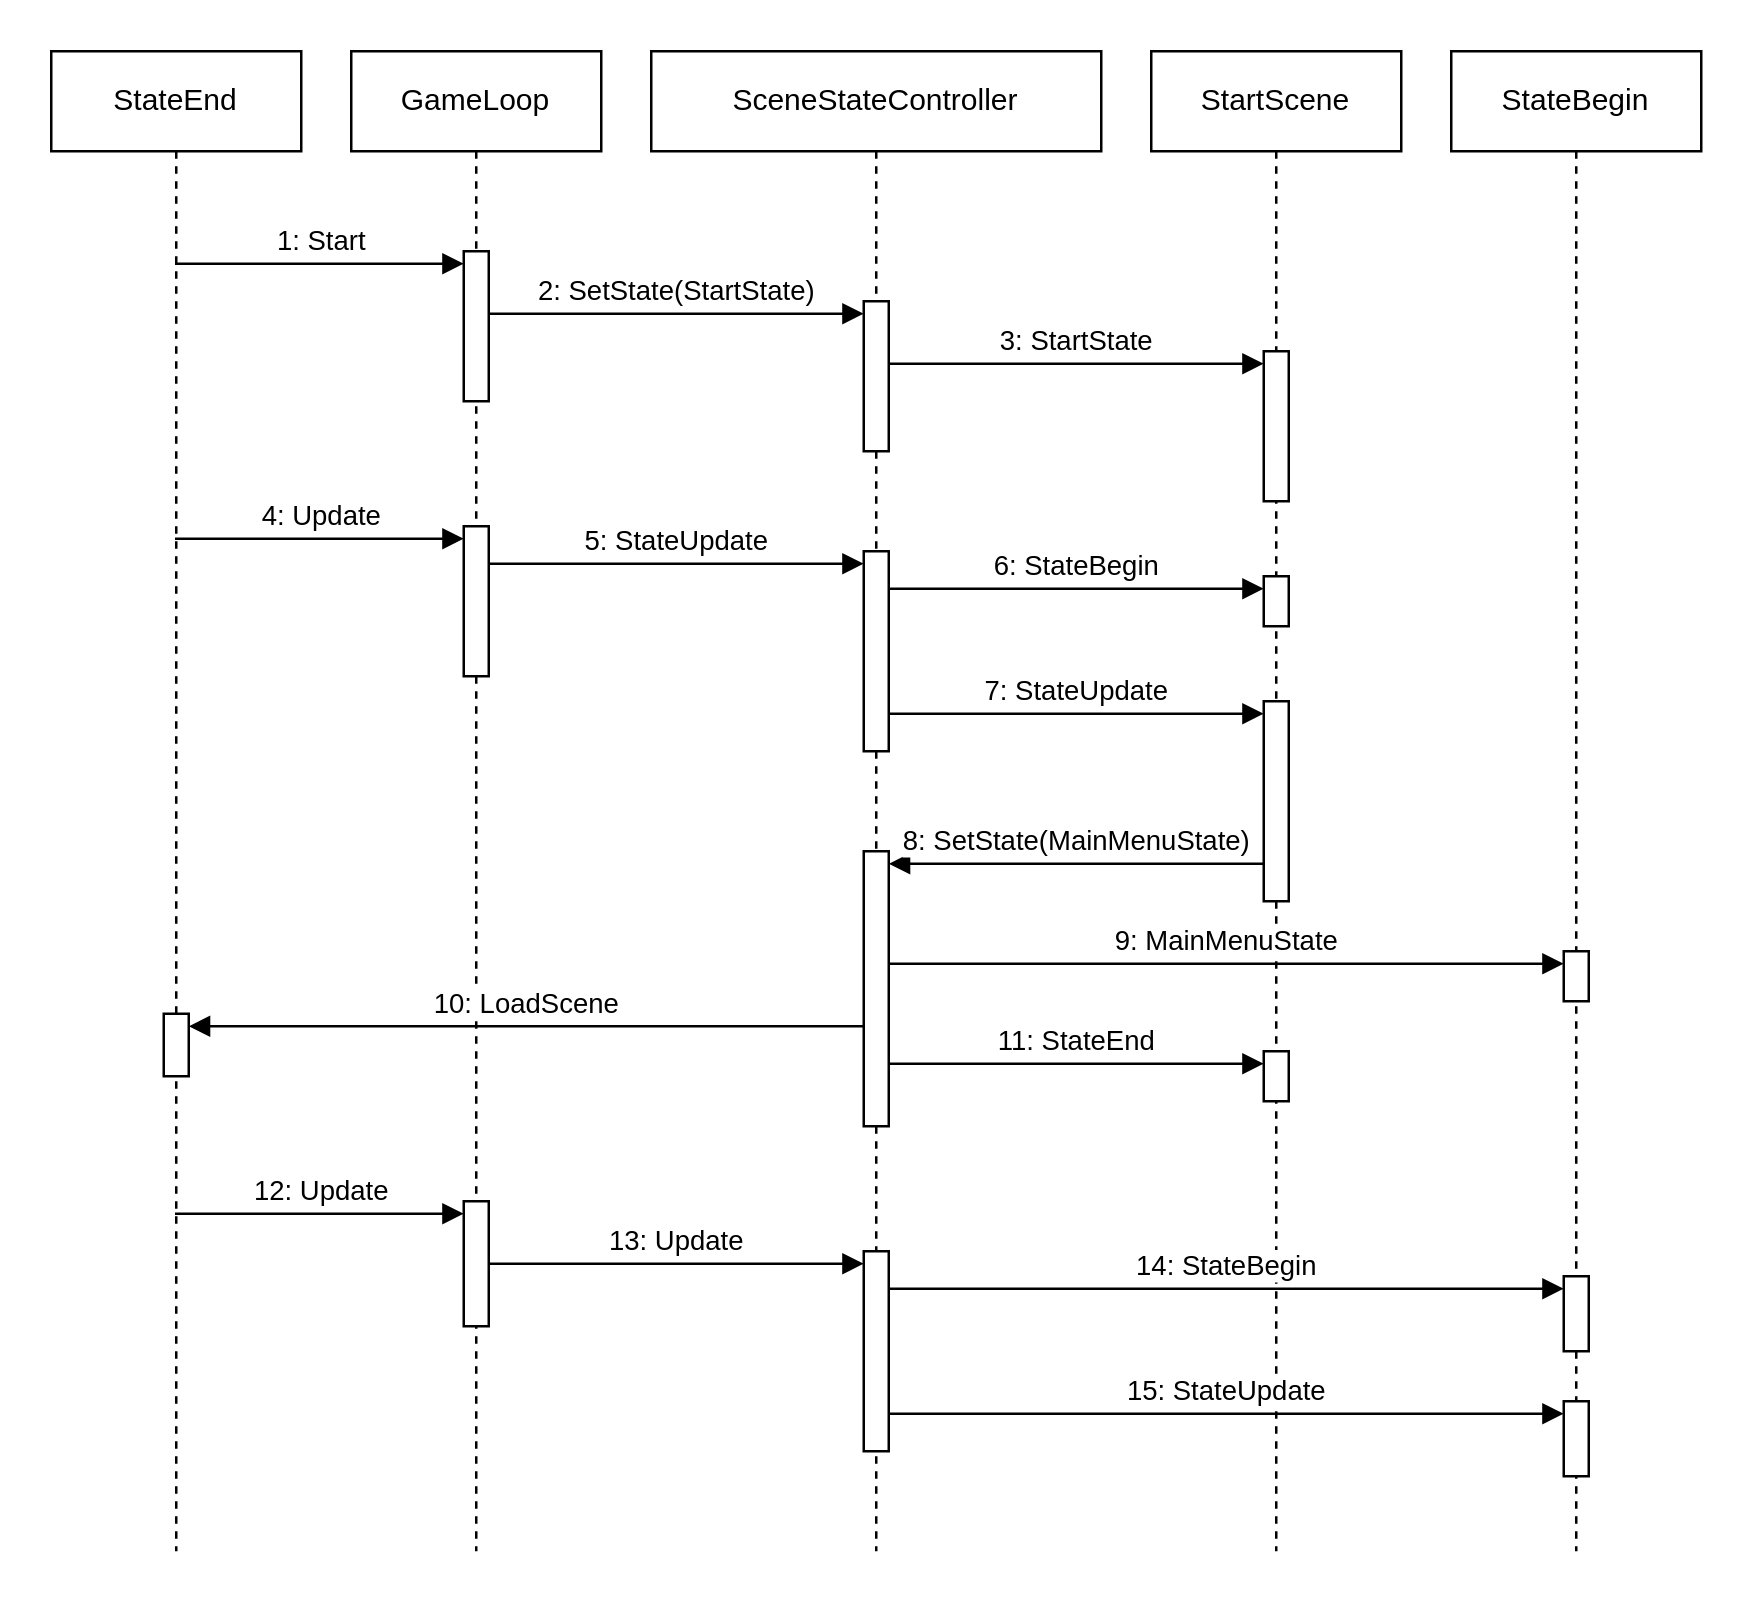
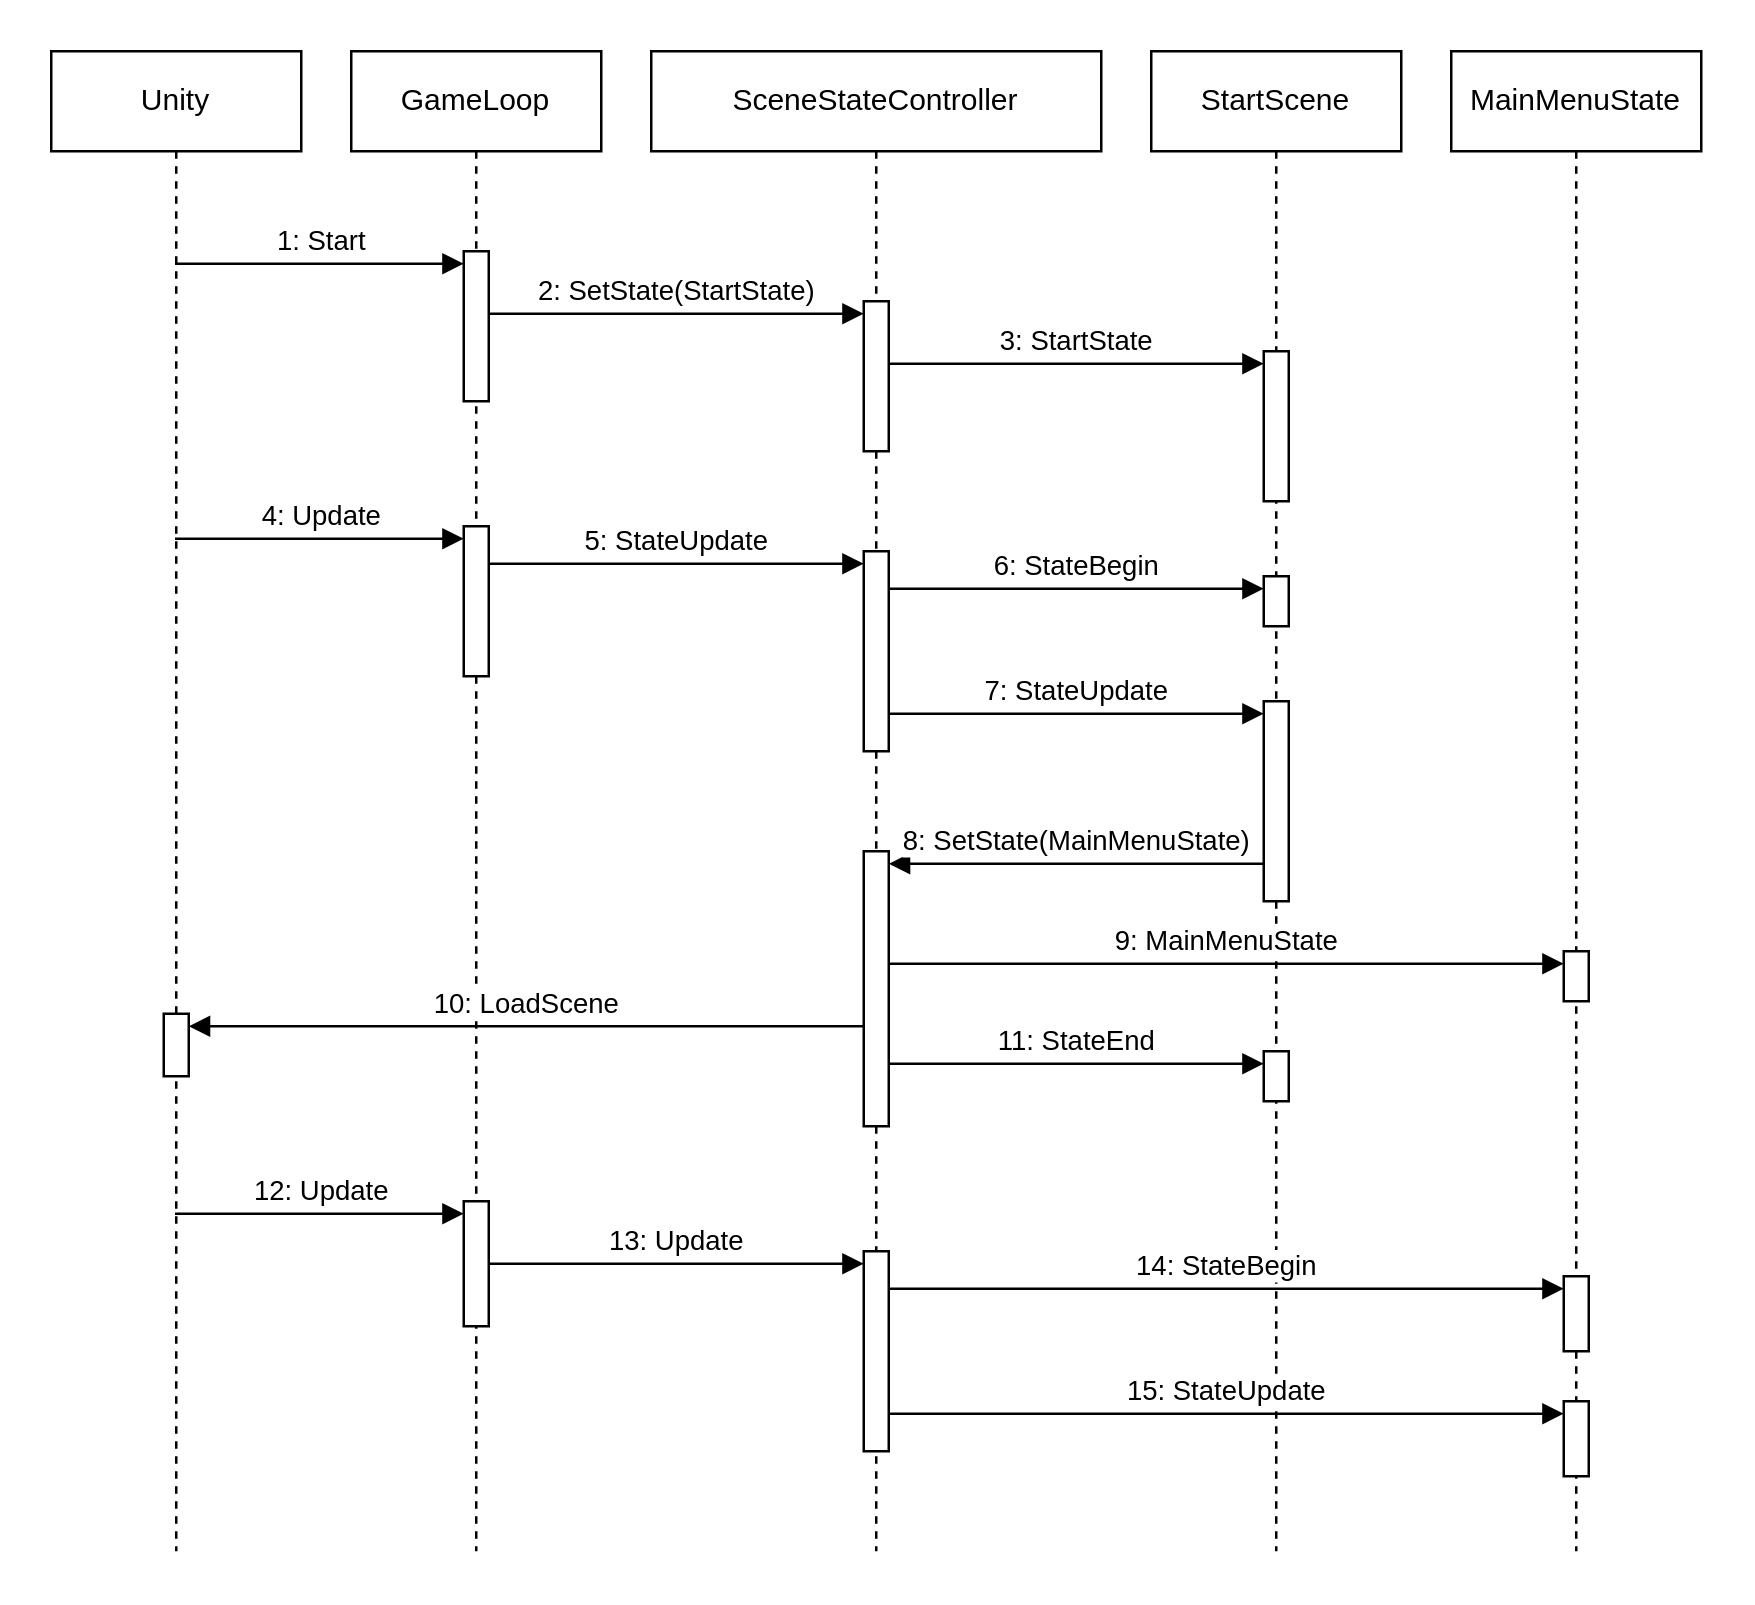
node "StateEnd": label "StateEnd" -> "Unity"
node "StateBegin": label "StateBegin" -> "MainMenuState"
